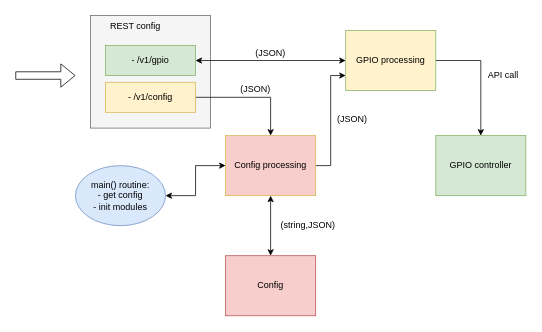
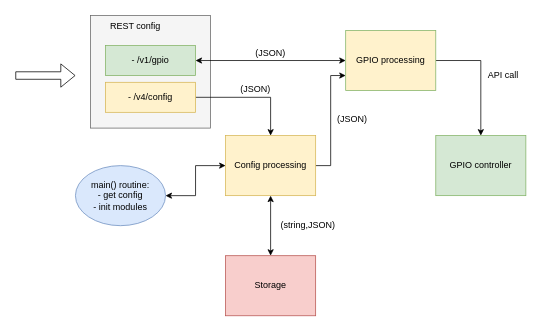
node "- /v1/config": label "- /v1/config" -> "- /v4/config"
node "Config processing": fillcolor #f8cecc -> #fff2cc
node "Config": label "Config" -> "Storage"
